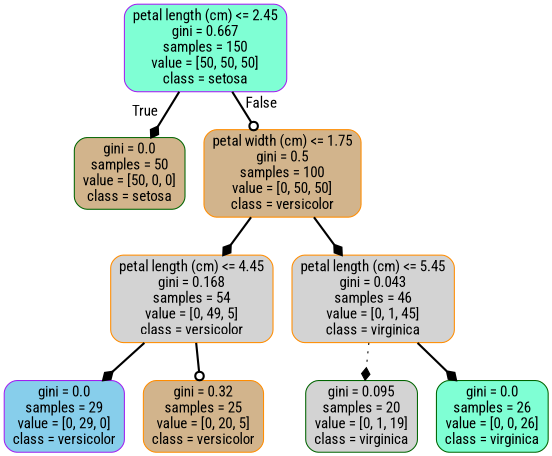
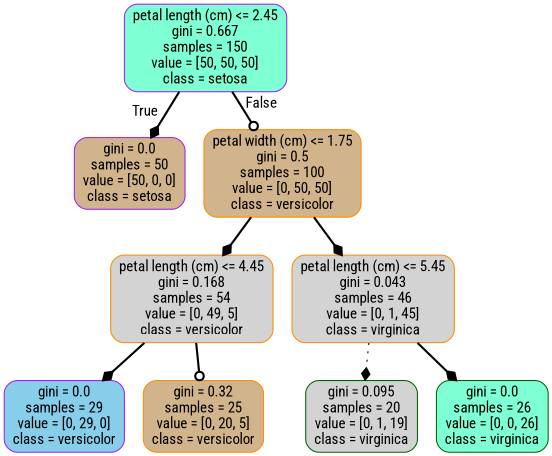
node "gini = 0.0 samples = 50 value = [50, 0, 0] class = setosa": color darkgreen -> purple
